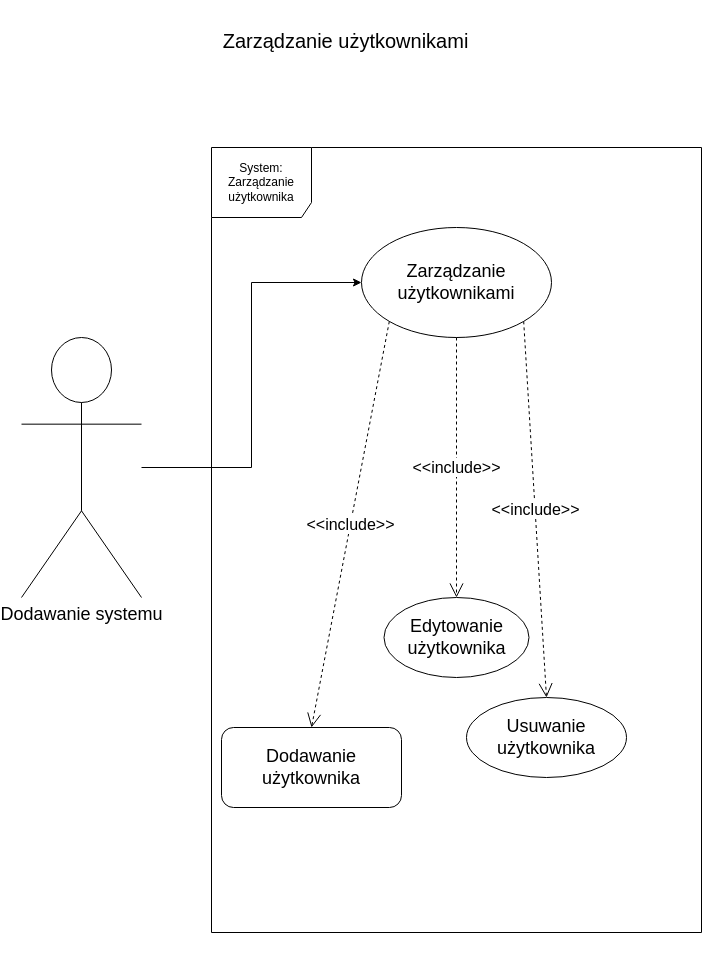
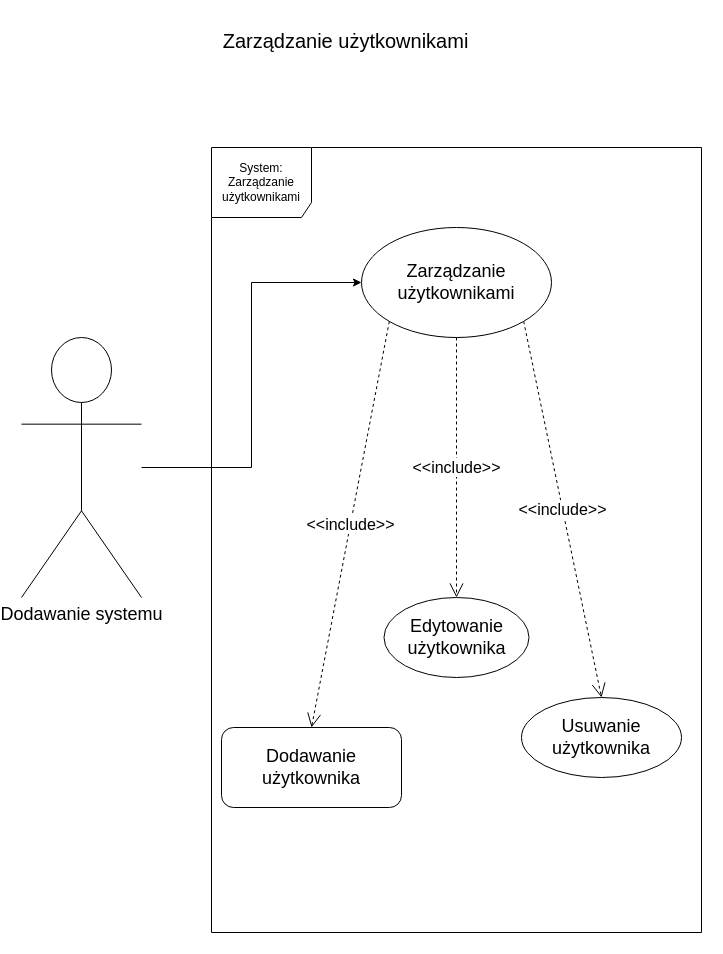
node "System: Zarządzanie użytkownika": label "System: Zarządzanie użytkownika" -> "System: Zarządzanie użytkownikami"
node "Usuwanie użytkownika": moved (547, 738) -> (602, 738)
